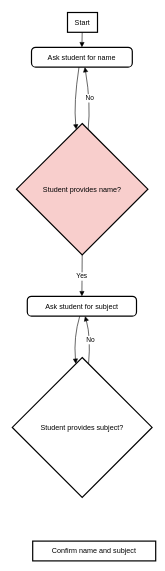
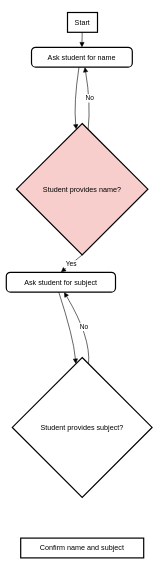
node "Ask student for subject": moved (82, 306) -> (61, 282)
node "Confirm name and subject": moved (94, 551) -> (82, 548)
